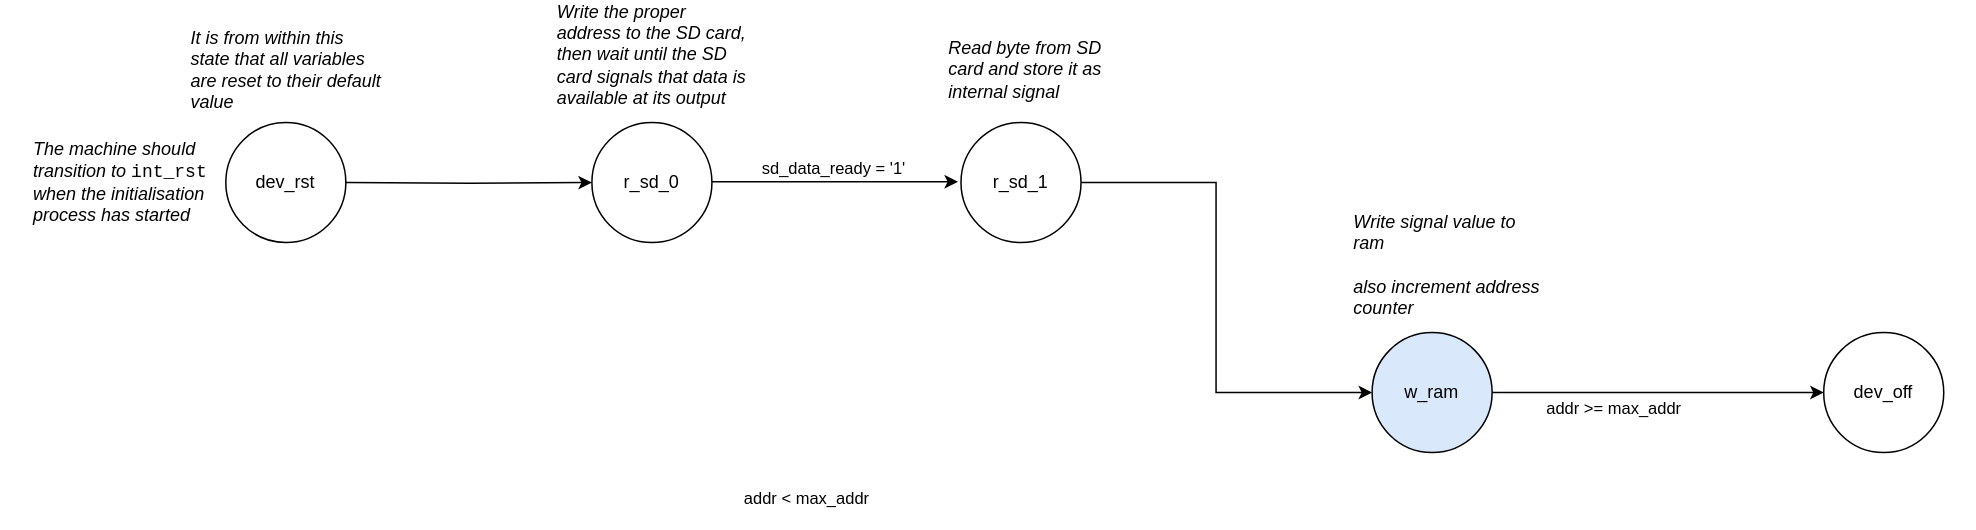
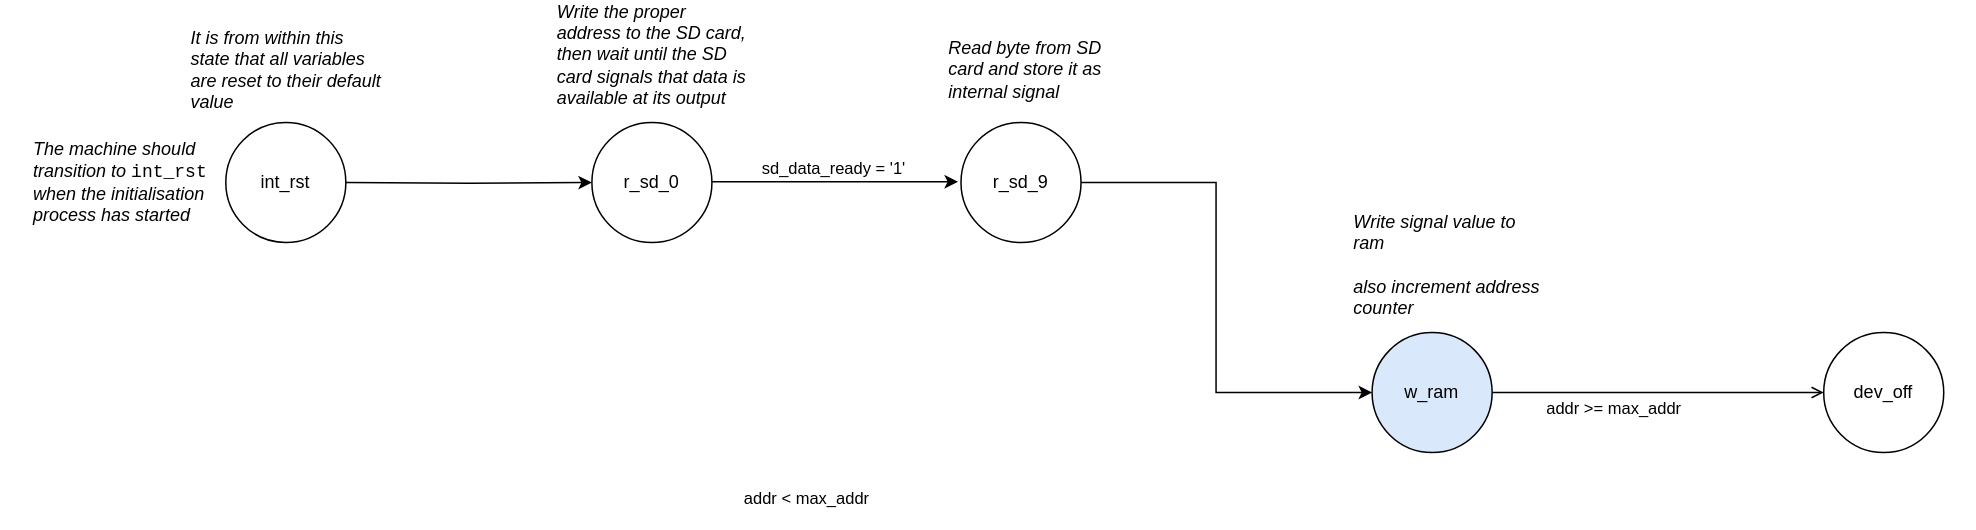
node "dev_rst": label "dev_rst" -> "int_rst"
node "r_sd_1": label "r_sd_1" -> "r_sd_9"
edge "w_ram" -> "dev_off": arrowhead classic -> open
